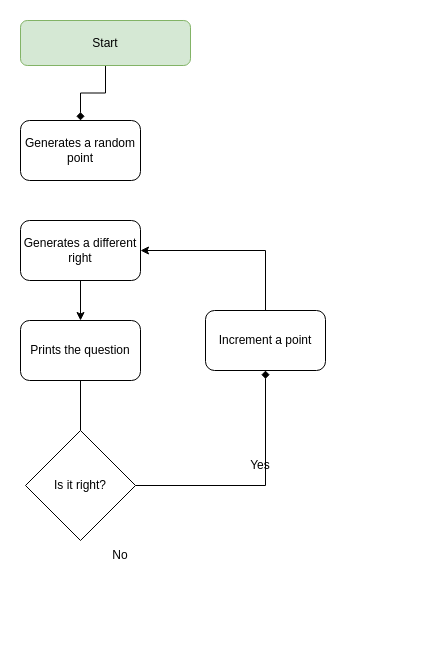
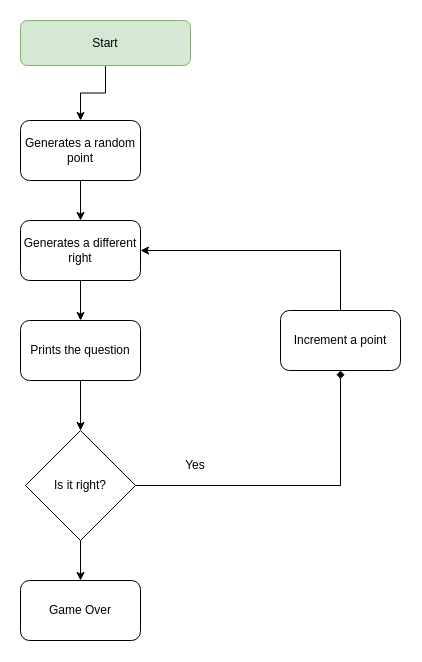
edge "Start" -> "Generates a random point": arrowhead diamond -> classic
edge "Generates a random point" -> "Generates a different right": added
node "Increment a point": moved (266, 341) -> (341, 341)
edge "Prints the question" -- "Is it right?": arrowhead none -> classic
node "Yes": moved (261, 466) -> (196, 466)
node "No": removed
edge "Is it right?" -> "Game Over": added
node "Game Over": added
